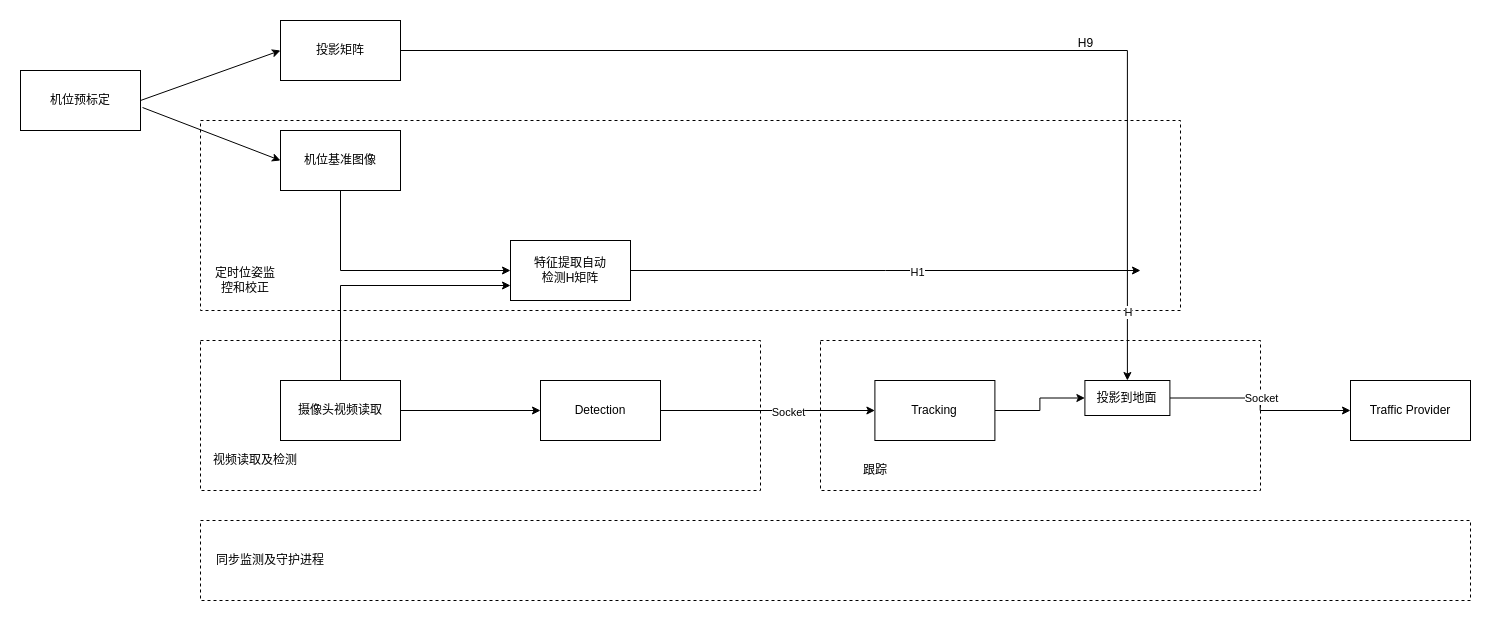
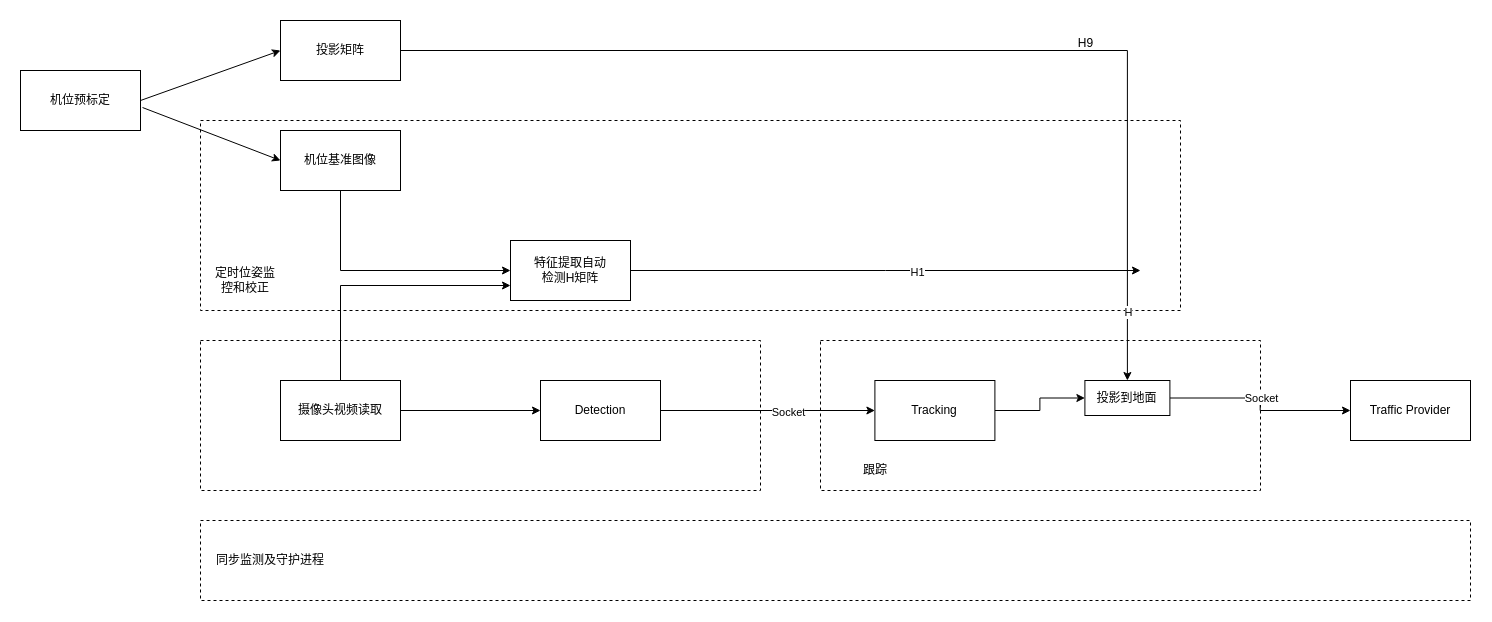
node "视频读取及检测": removed
